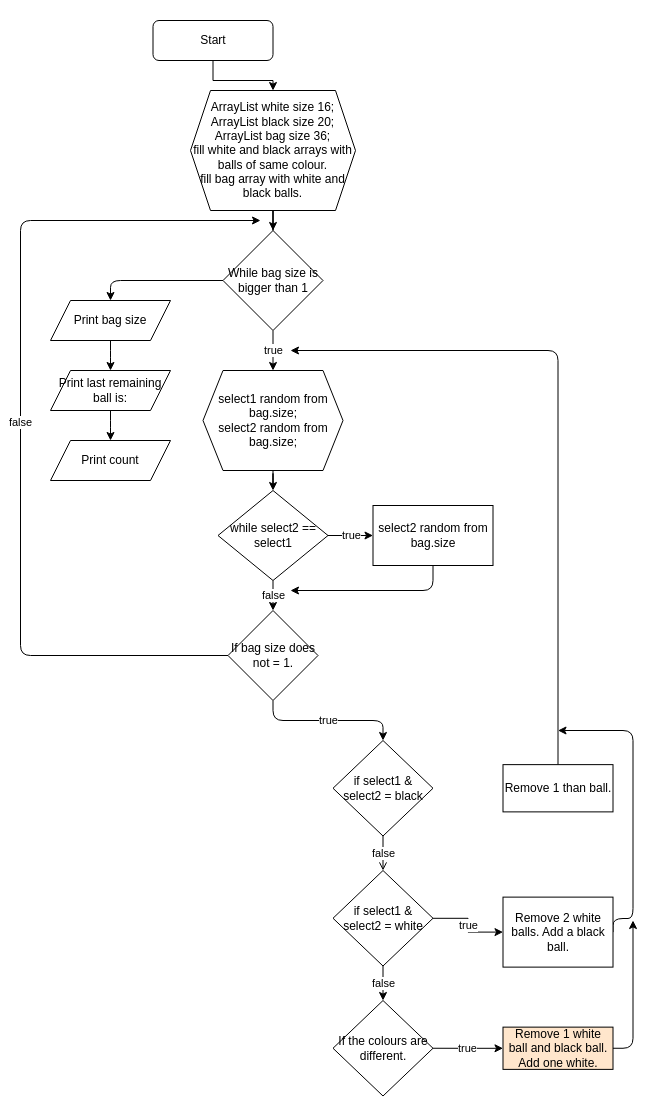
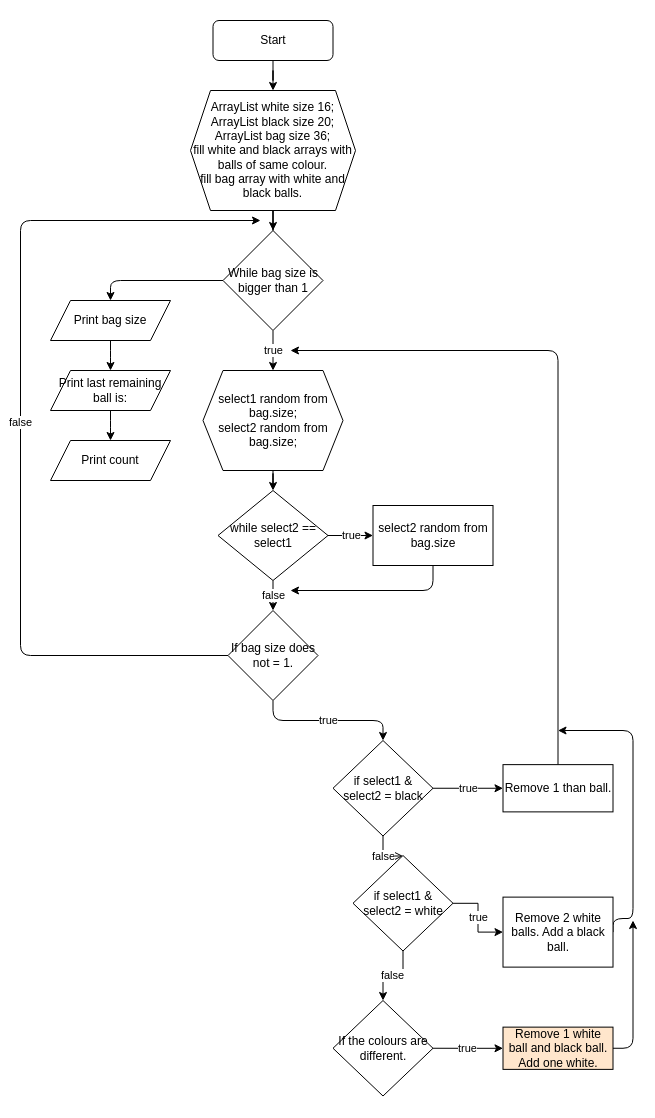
node "Start": moved (213, 41) -> (273, 41)
edge "if select1 & select2 = black" -> "Remove 1 than ball.": added, label "true"
node "if select1 & select2 = white": moved (383, 918) -> (403, 903)
